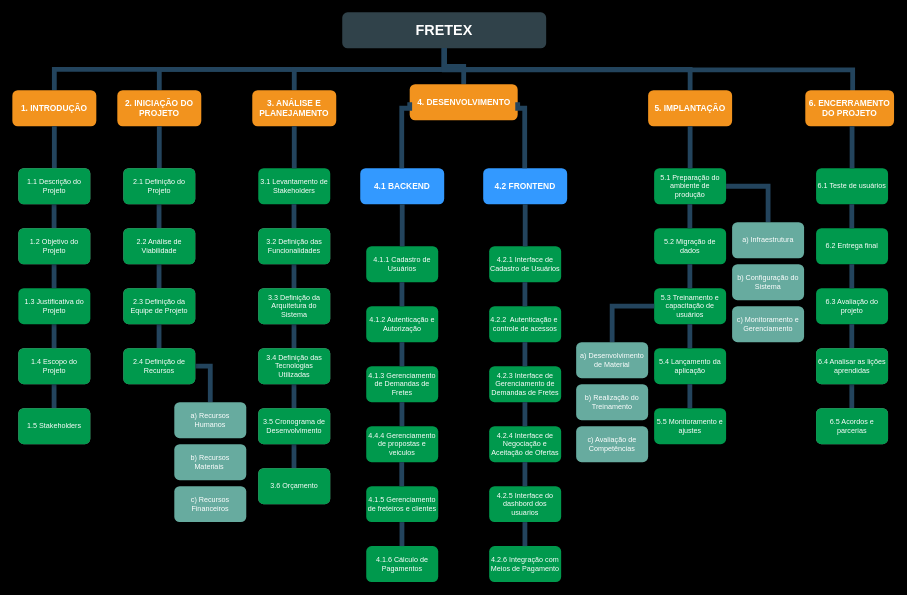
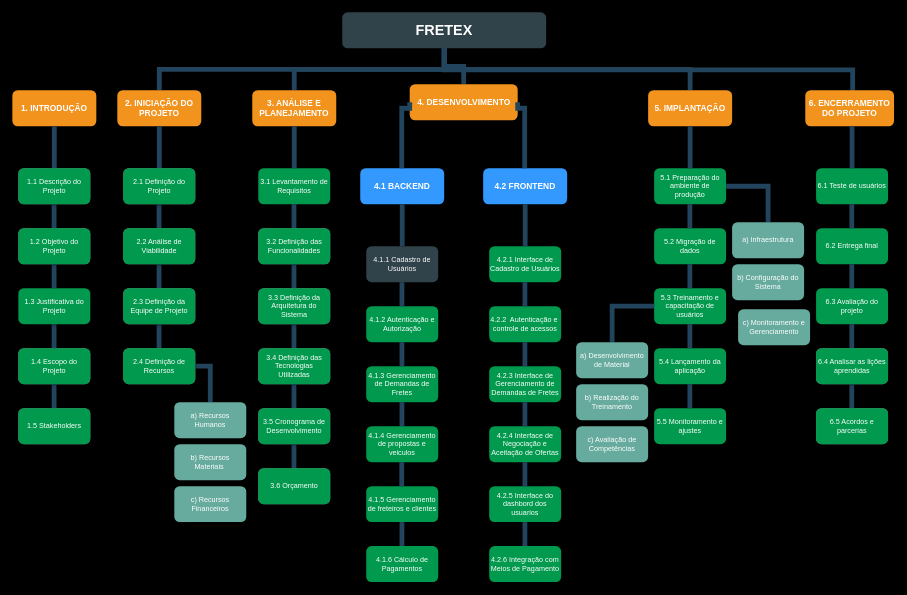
edge "FRETEX" -- "1. INTRODUÇÃO": removed
node "3.1 Levantamento de Stakeholders": label "3.1 Levantamento de Stakeholders" -> "3.1 Levantamento de Requisitos"
node "4.1.1 Cadastro de Usuários": fillcolor #00994d -> #30424a
node "c) Monitoramento e Gerenciamento": moved (768, 324) -> (774, 327)
node "4.4.4 Gerenciamento de propostas e veiculos": label "4.4.4 Gerenciamento de propostas e veiculos" -> "4.1.4 Gerenciamento de propostas e veiculos"
